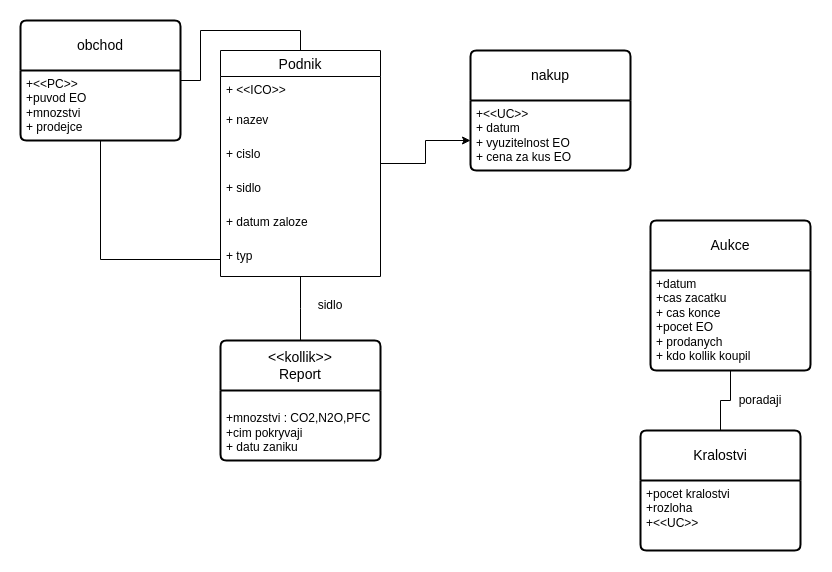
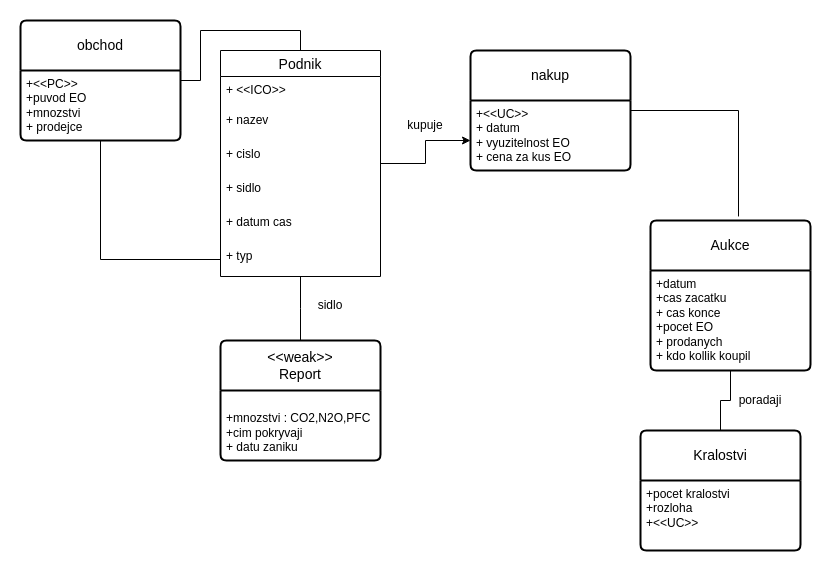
edge "nakup" -- "Aukce": added
node "kupuje": added
node "+ datum zaloze": label "+ datum zaloze" -> "+ datum cas"
node "<<kollik>> Report": label "<<kollik>> Report" -> "<<weak>> Report"
